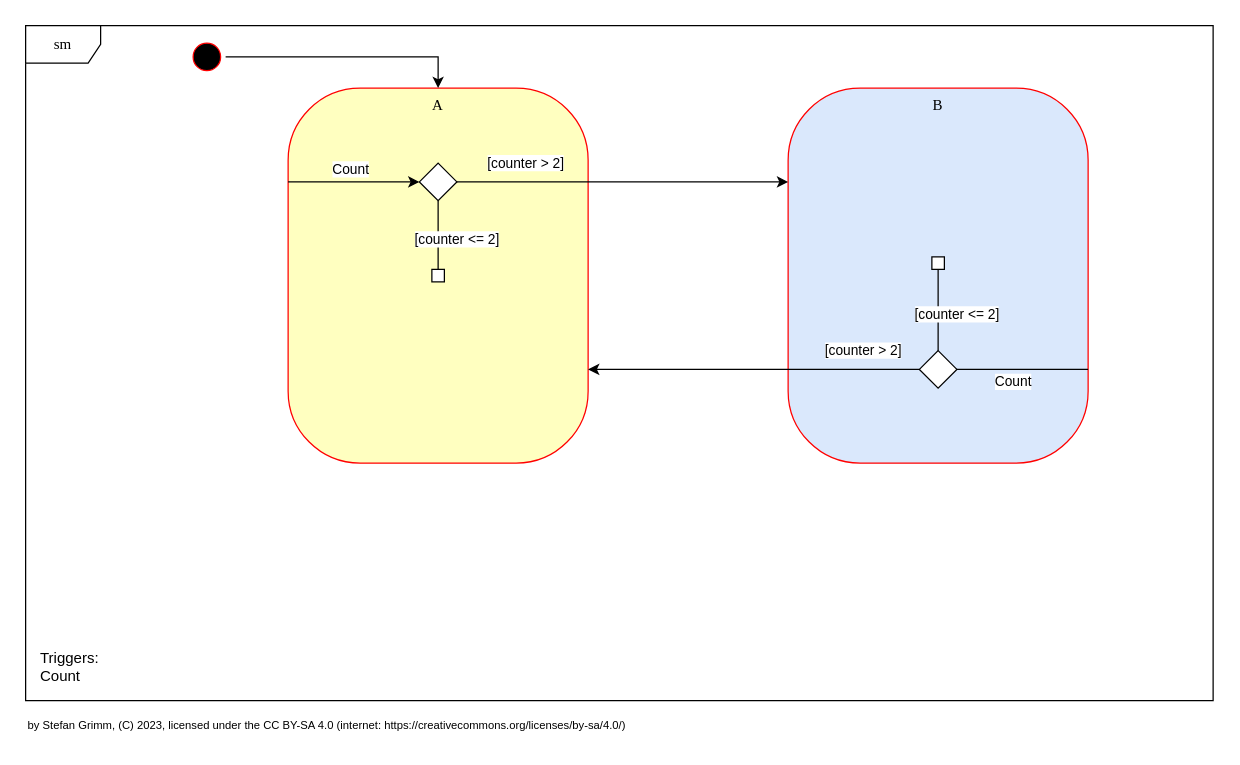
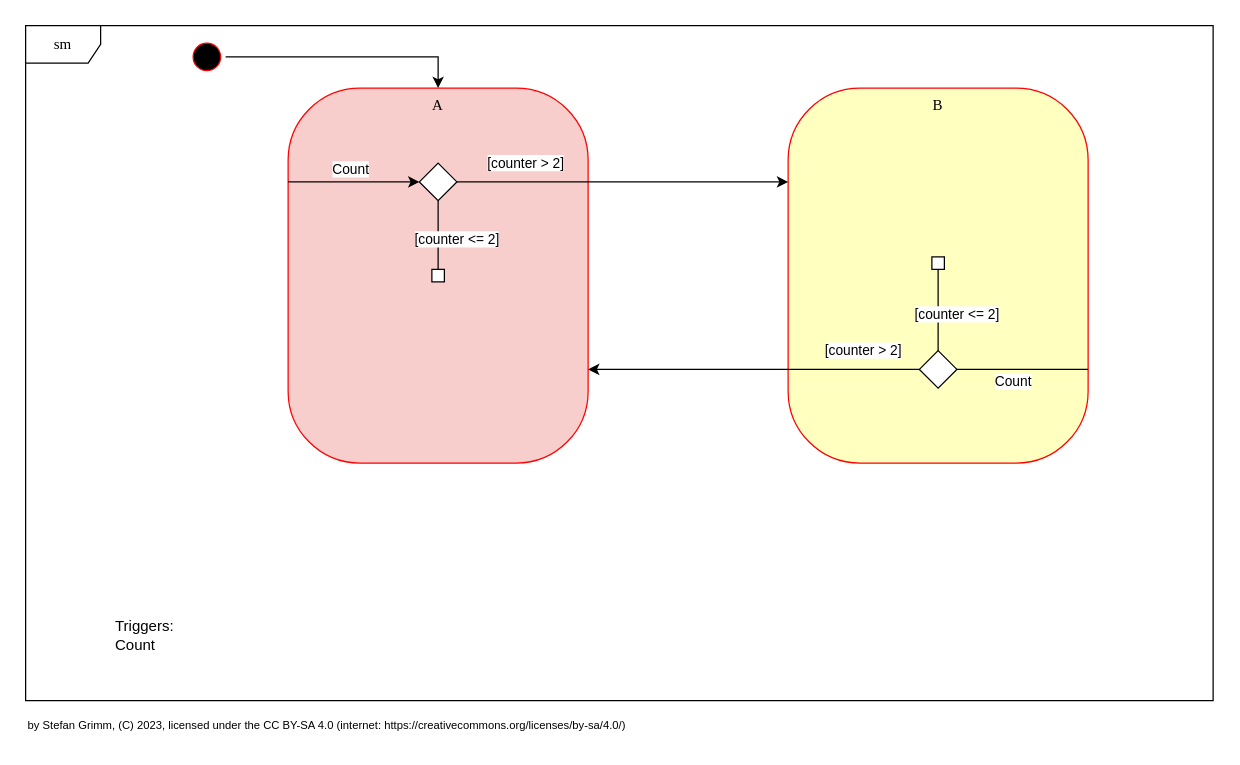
node "A": fillcolor #ffffc0 -> #f8cecc
node "B": fillcolor #dae8fc -> #ffffc0
node "Triggers: Count": moved (101, 619) -> (176, 588)
